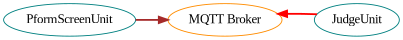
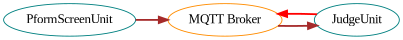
edge "MQTT Broker" -> "JudgeUnit": added
